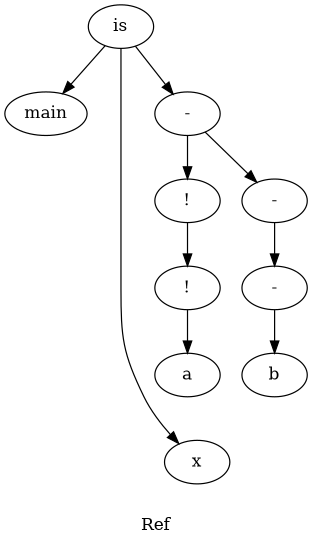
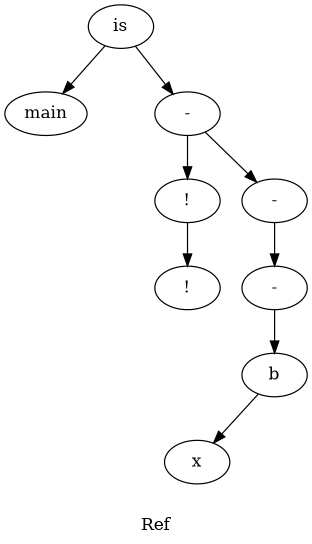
edge "is" -> "x": now "b" -> "x"
node "a": removed
